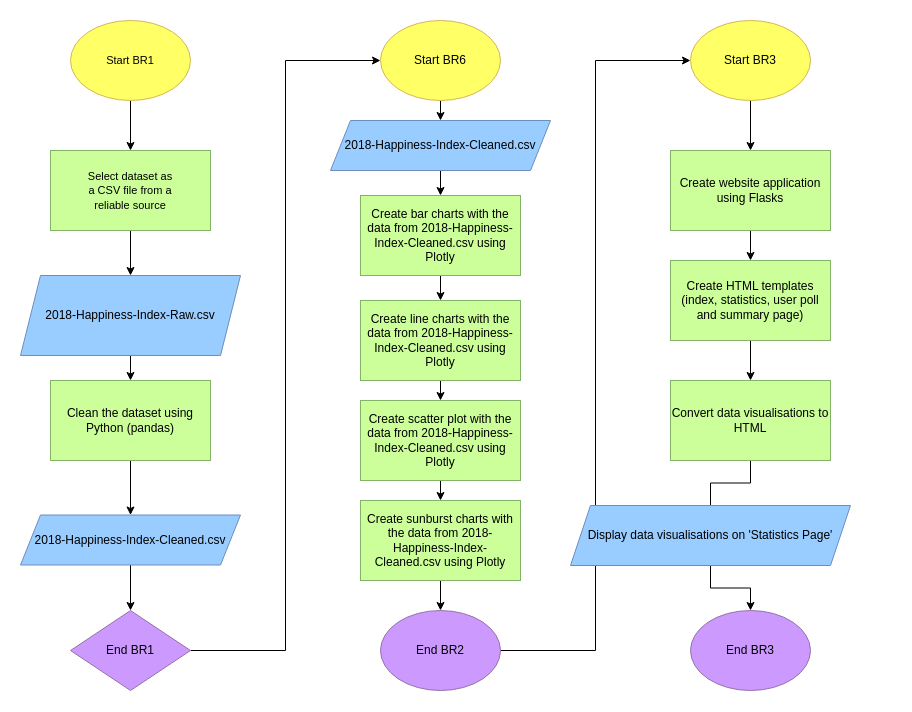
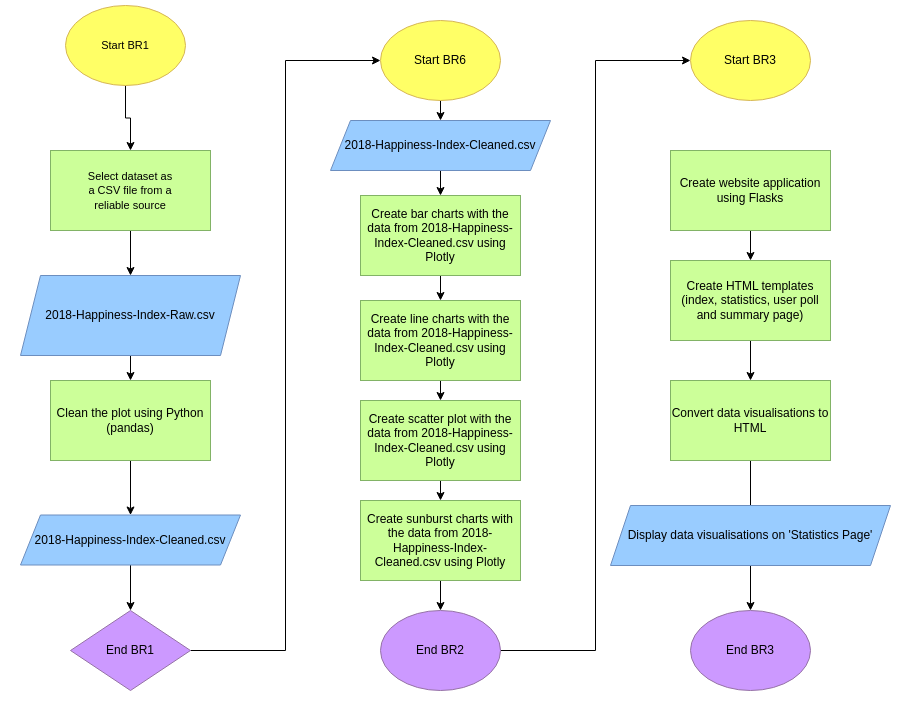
node "Start BR1": moved (131, 61) -> (126, 46)
edge "Start BR3" -> "Create website application using Flasks": removed
node "Clean the dataset using Python (pandas)": label "Clean the dataset using Python (pandas)" -> "Clean the plot using Python (pandas)"
node "Display data visualisations on 'Statistics Page'": moved (711, 536) -> (751, 536)
